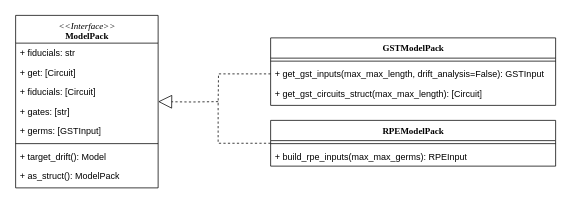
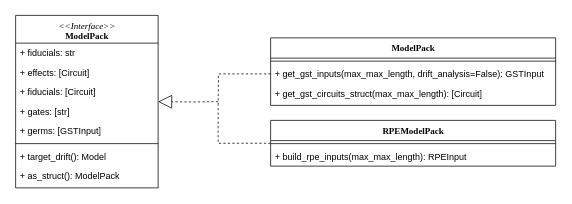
node "GSTModelPack": label "GSTModelPack" -> "ModelPack"
node "+ get: [Circuit]": label "+ get: [Circuit]" -> "+ effects: [Circuit]"
node "+ build_rpe_inputs(max_max_germs): RPEInput": label "+ build_rpe_inputs(max_max_germs): RPEInput" -> "+ build_rpe_inputs(max_max_length): RPEInput"
